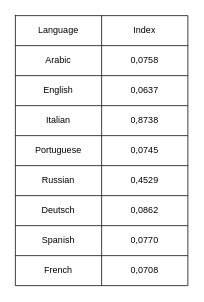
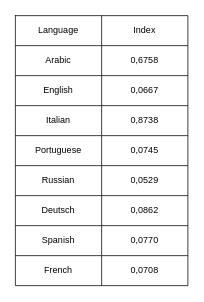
node "0,0758": label "0,0758" -> "0,6758"
node "0,0637": label "0,0637" -> "0,0667"
node "0,4529": label "0,4529" -> "0,0529"
